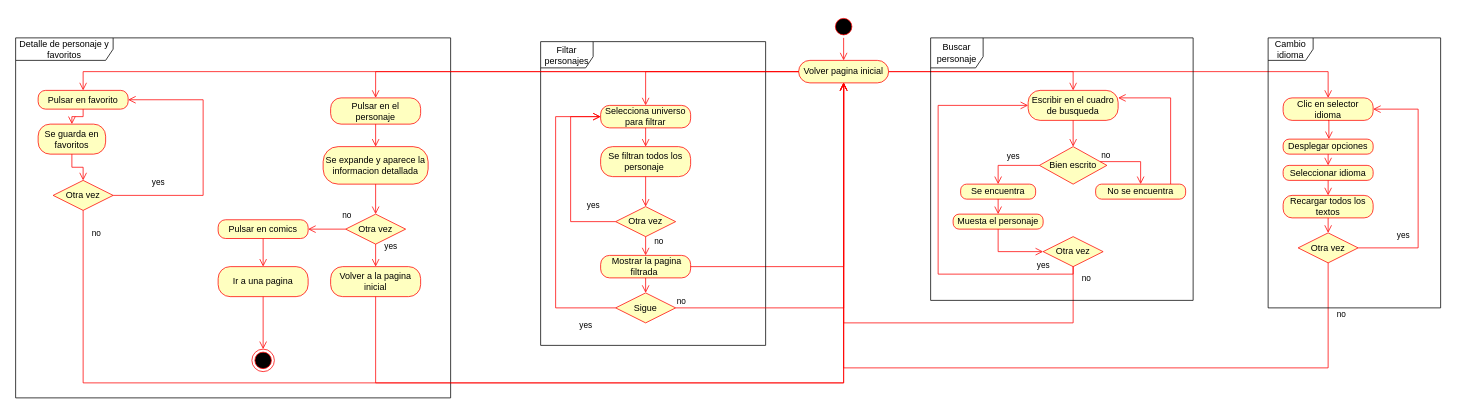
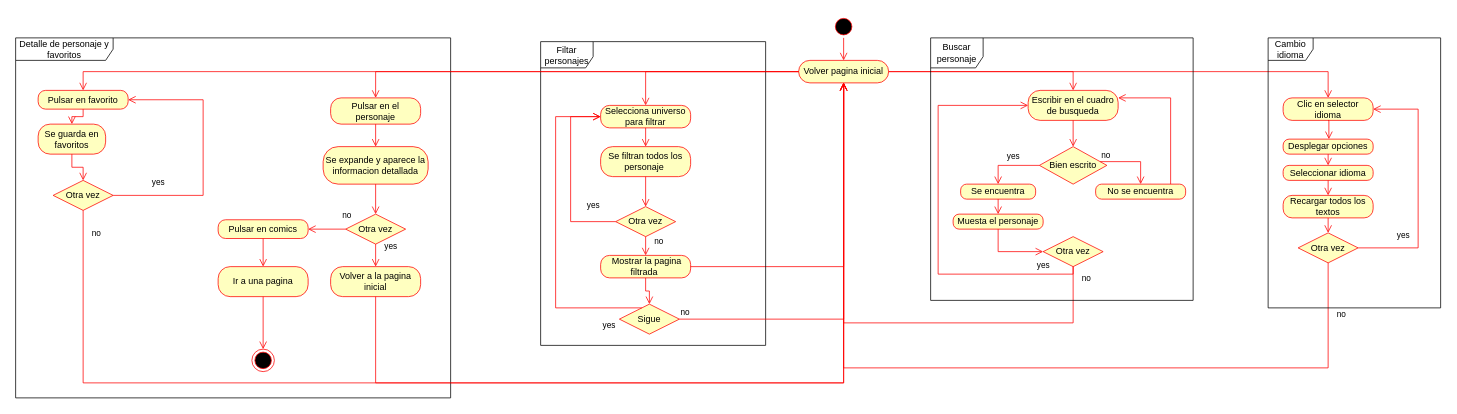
node "Sigue": moved (645, 308) -> (649, 319)
